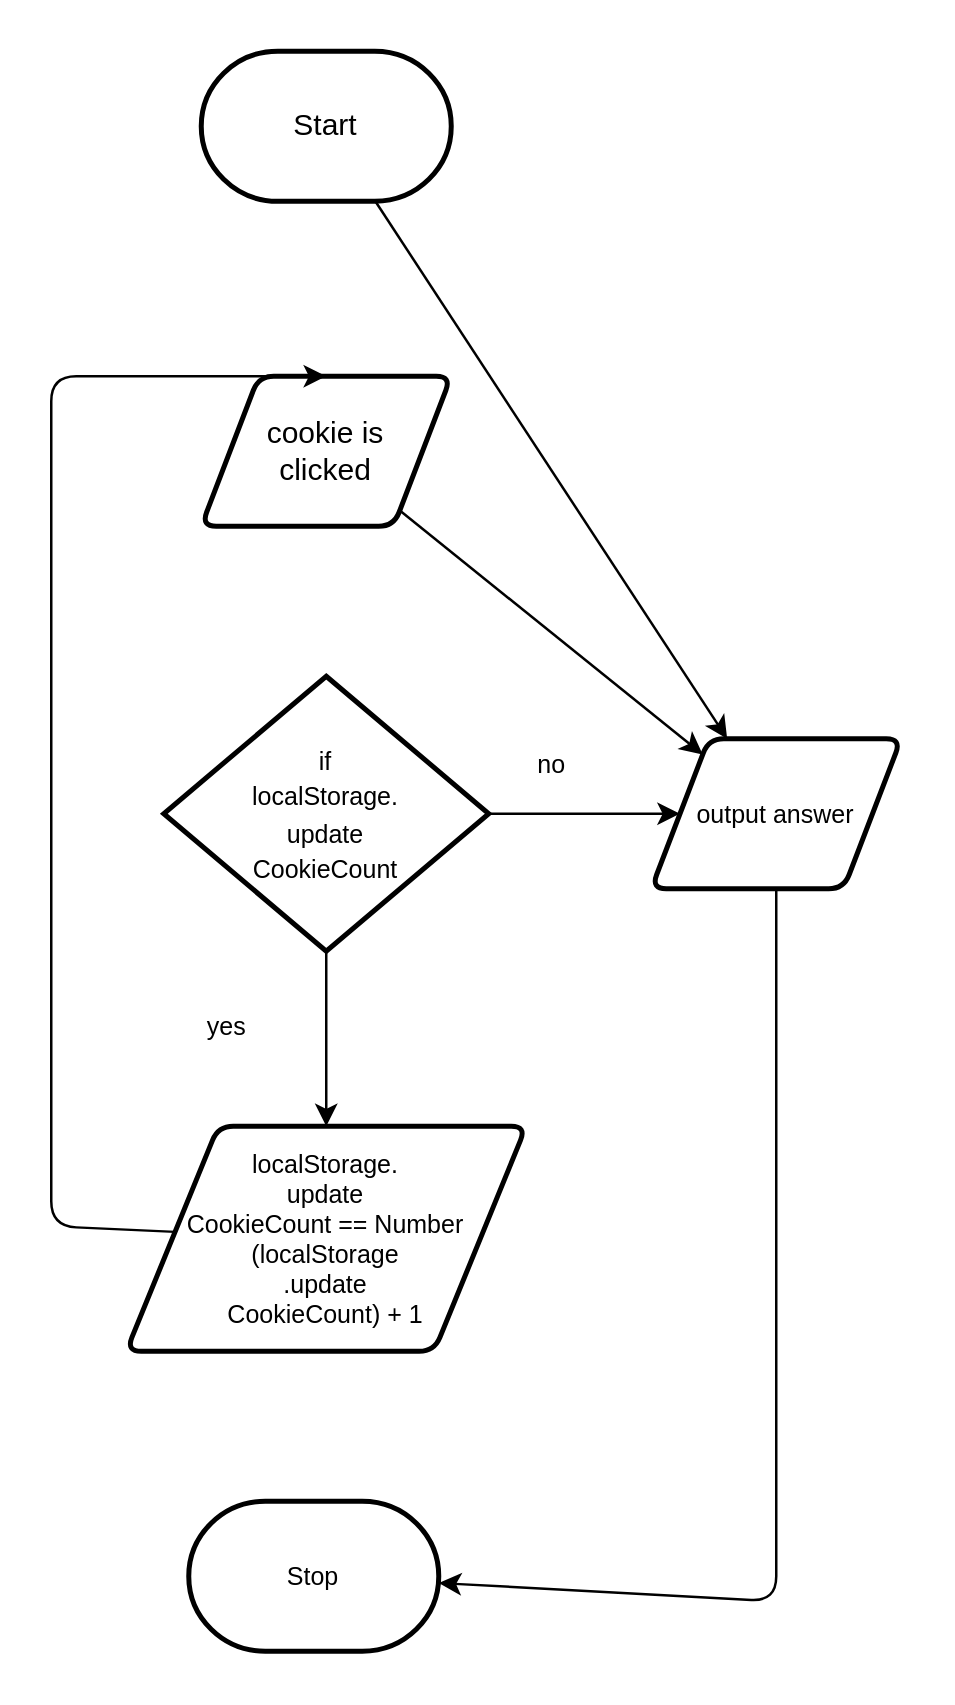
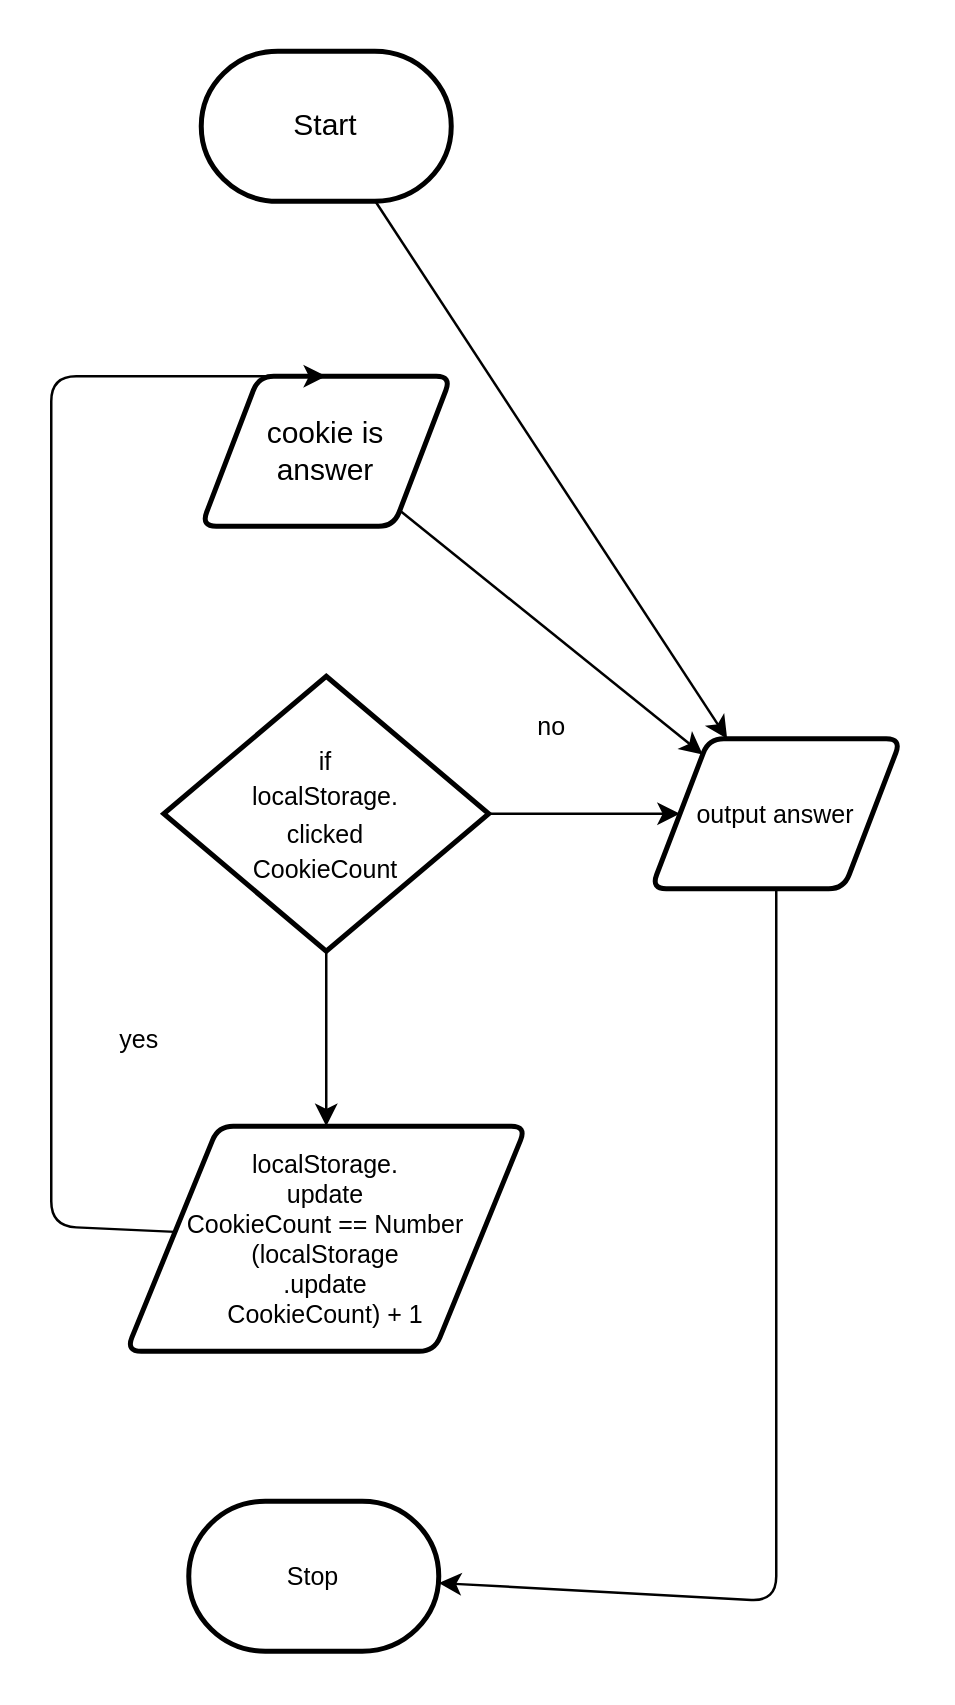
node "cookie is clicked": label "cookie is clicked" -> "cookie is answer"
node "no": moved (551, 764) -> (551, 726)
node "if localStorage. update CookieCount": label "if localStorage. update CookieCount" -> "if localStorage. clicked CookieCount"
node "yes": moved (226, 1026) -> (139, 1039)
